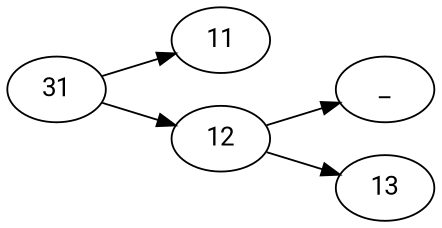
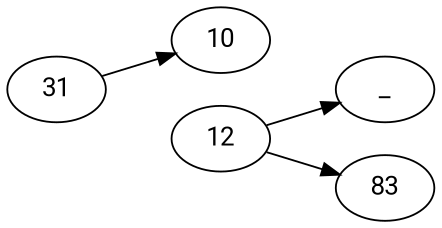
node "11": label "11" -> "10"
edge "31" -> "12": removed
node "13": label "13" -> "83"
